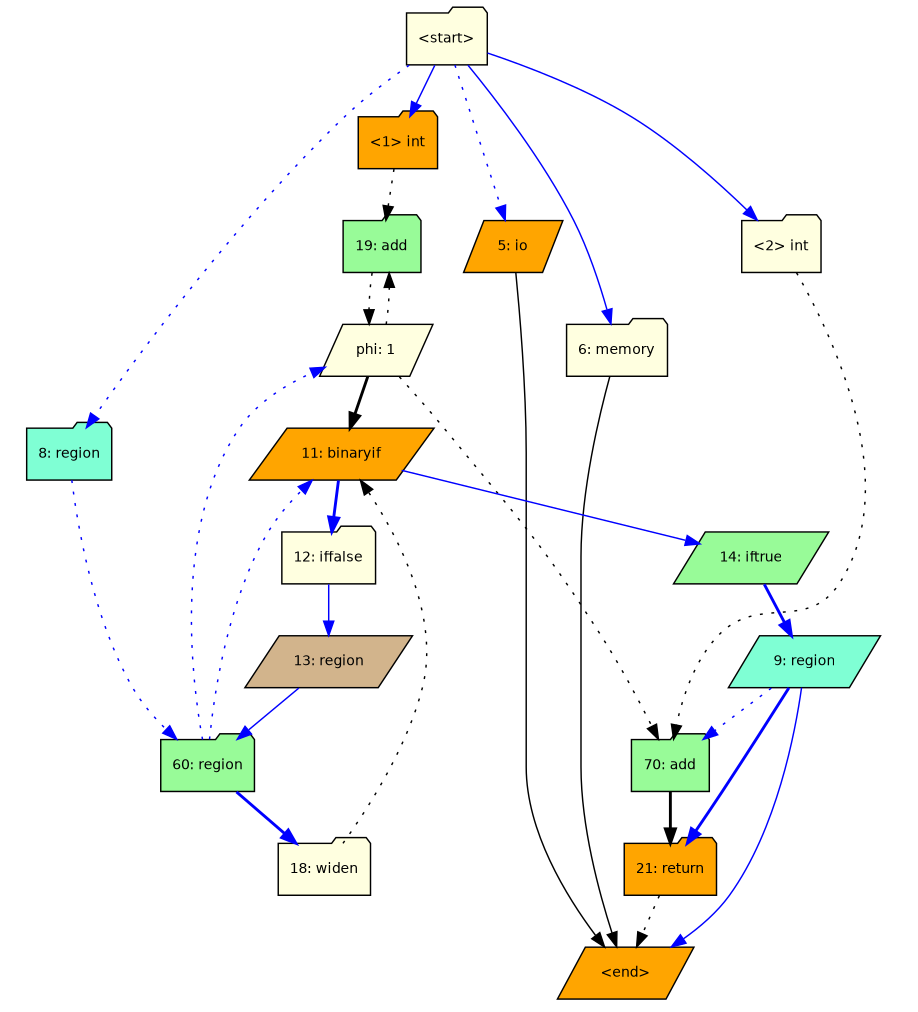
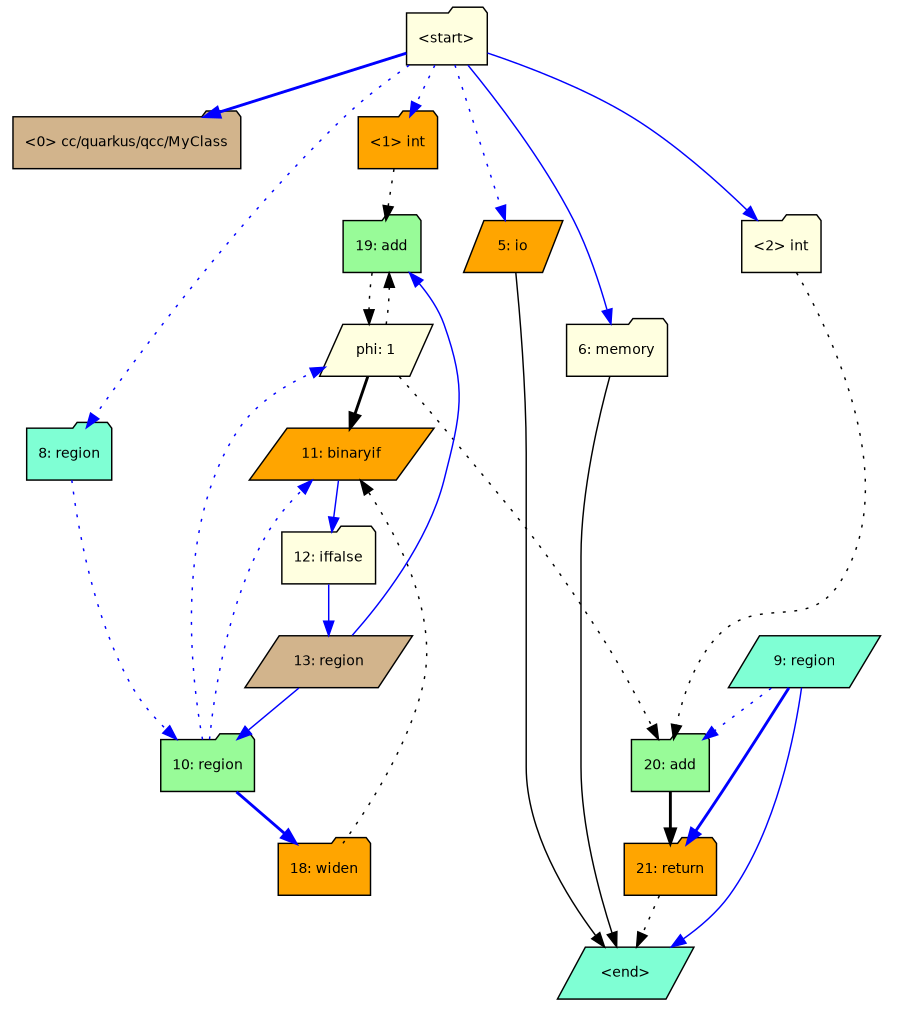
edge "<start>" -> "<1> int": style solid -> dotted
node "<0> cc/quarkus/qcc/MyClass": added
edge "13: region" -> "19: add": added
edge "11: binaryif" -> "12: iffalse": style bold -> solid
node "14: iftrue": removed
node "60: region": label "60: region" -> "10: region"
node "70: add": label "70: add" -> "20: add"
node "18: widen": fillcolor lightyellow -> orange
node "<end>": fillcolor orange -> aquamarine
